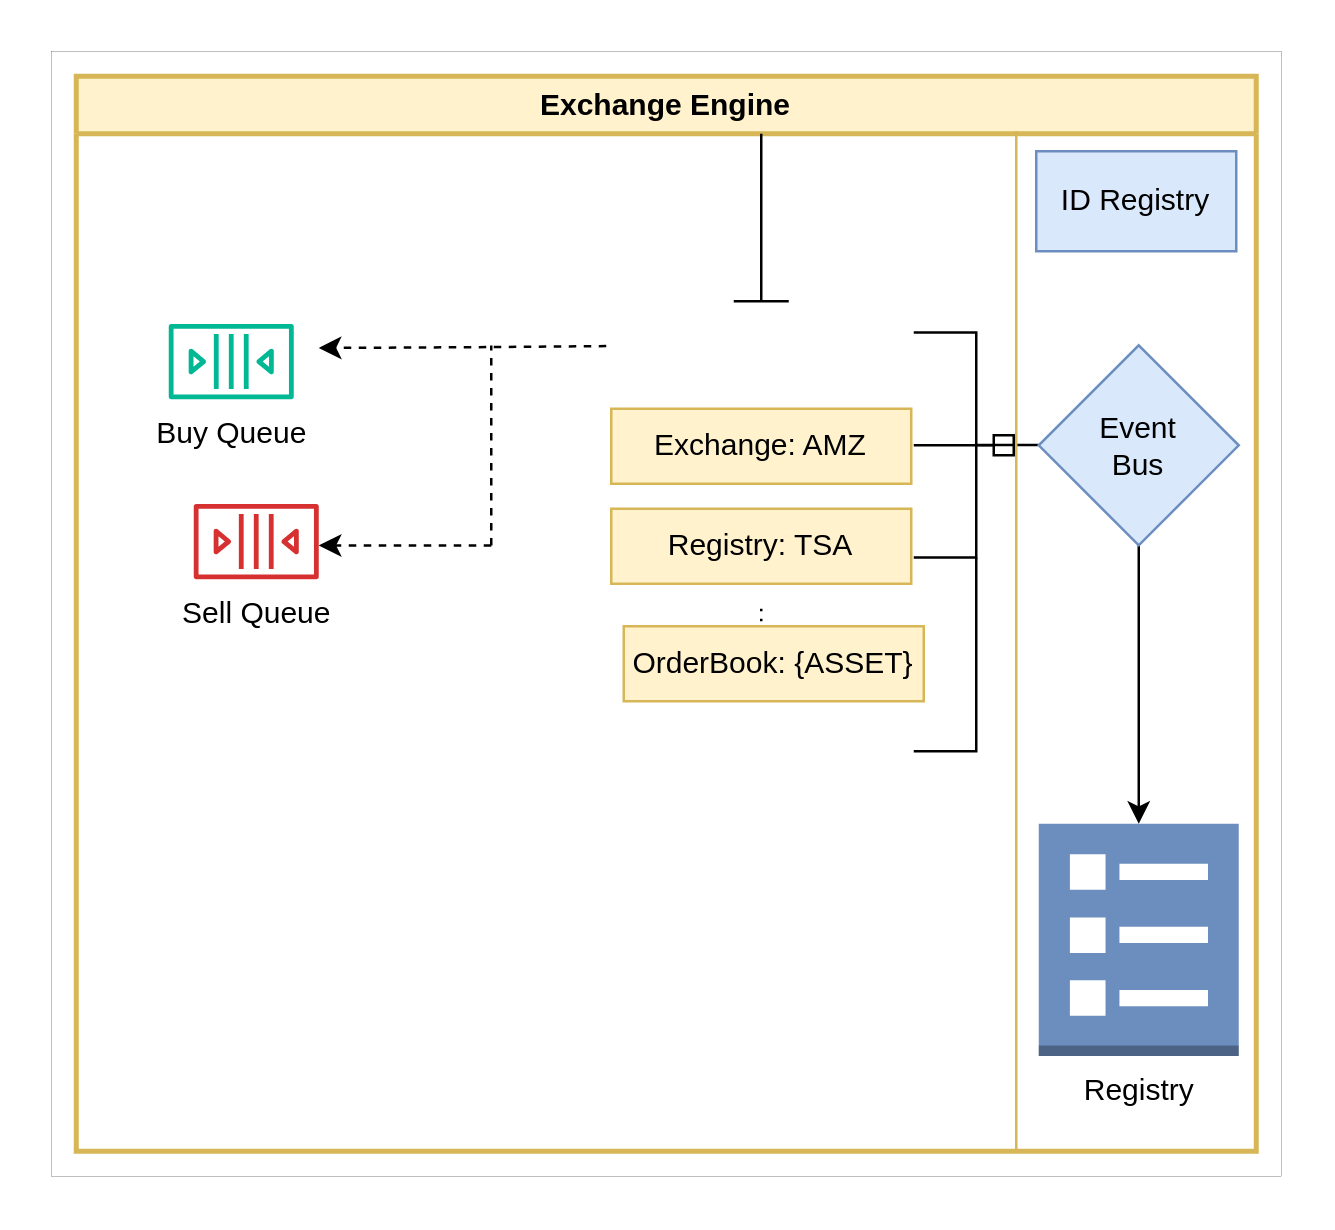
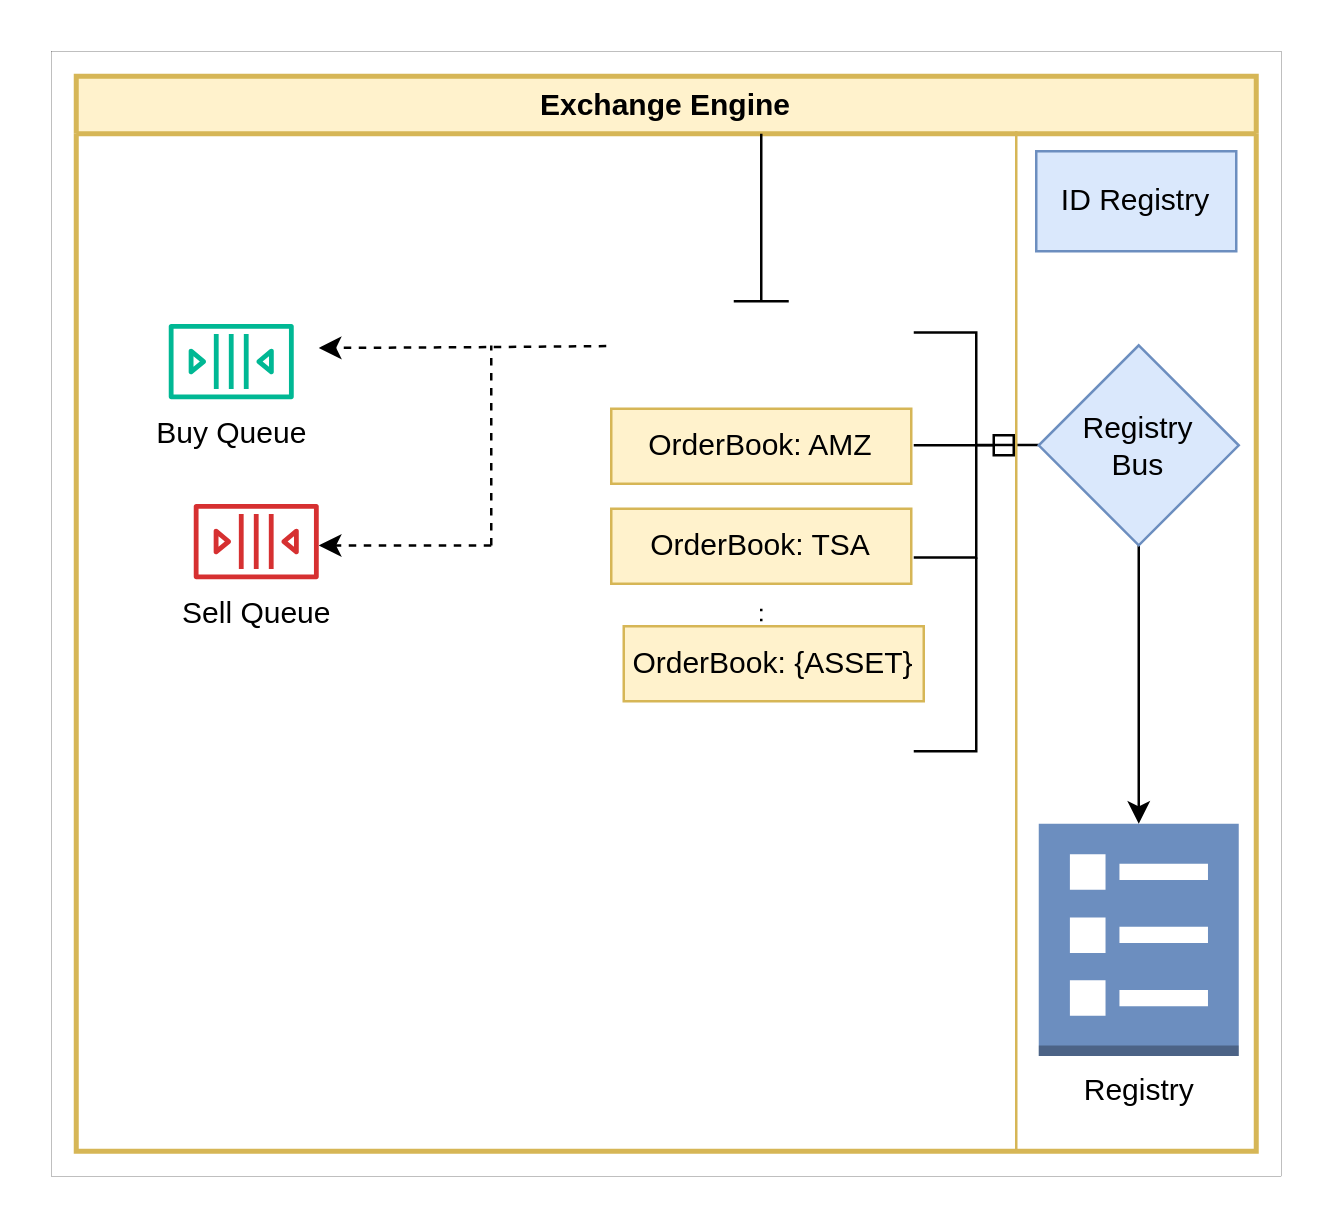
node "Exchange: AMZ": label "Exchange: AMZ" -> "OrderBook: AMZ"
node "Event Bus": label "Event Bus" -> "Registry Bus"
node "Registry: TSA": label "Registry: TSA" -> "OrderBook: TSA"
